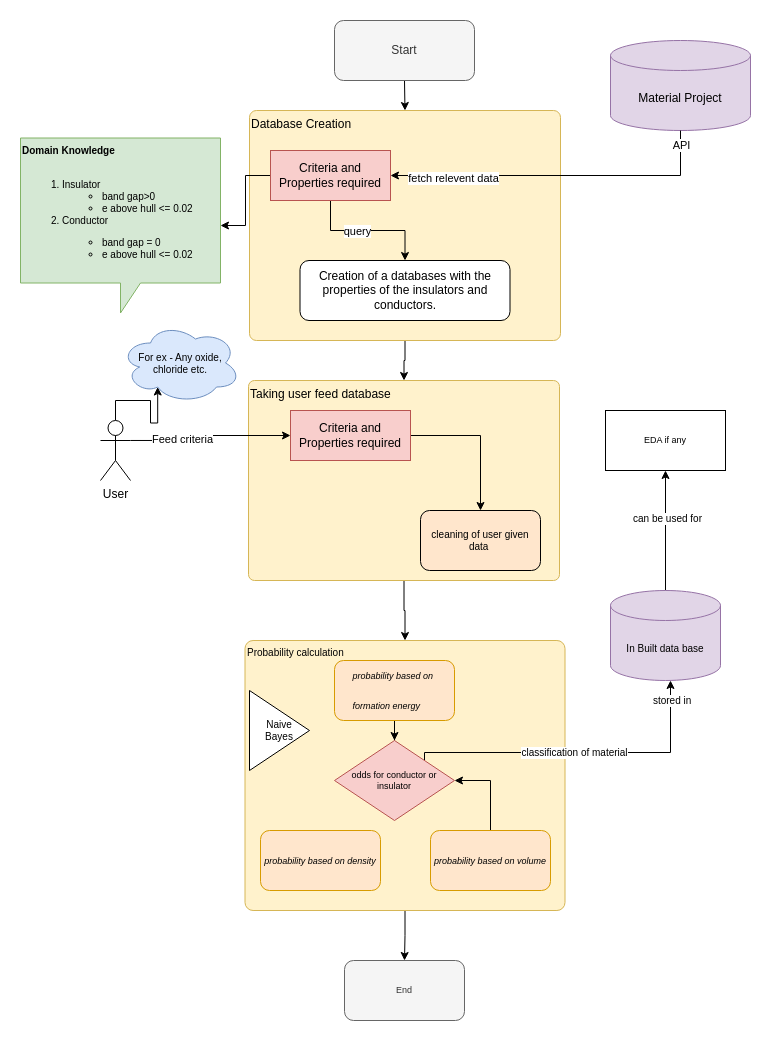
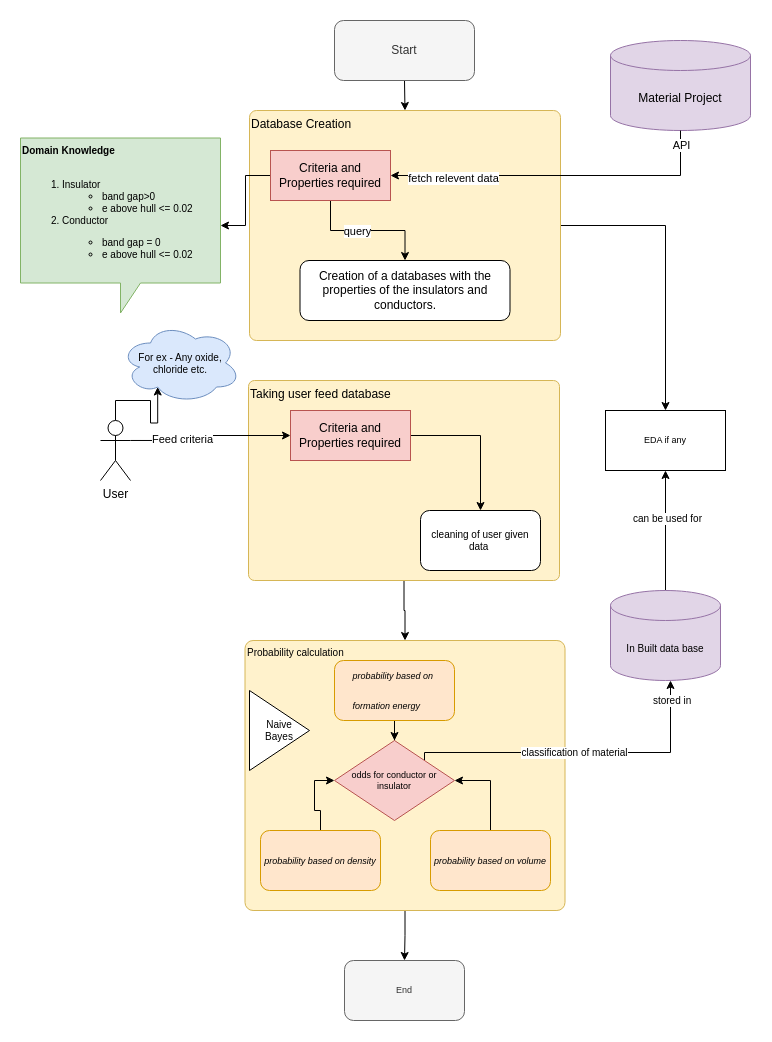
edge "Database Creation" -> "Taking user feed database": now "Database Creation" -> "EDA if any"
node "cleaning of user given data": fillcolor #ffe6cc -> #ffffff
edge "probability based on density" -> "odds for conductor or insulator": added
